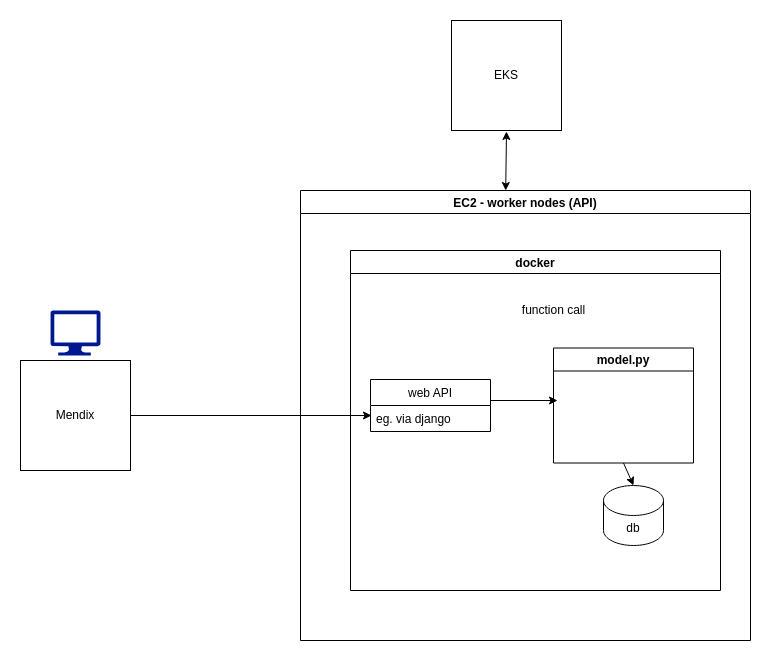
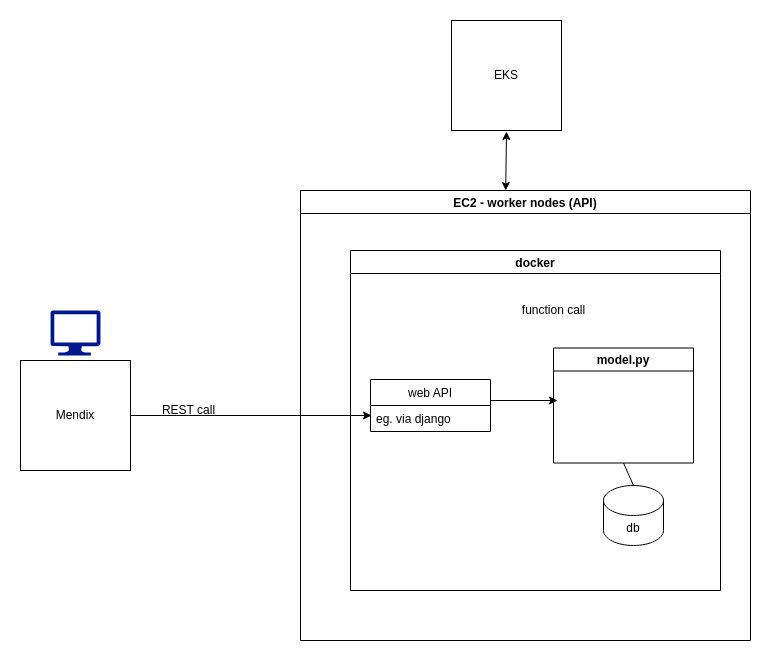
node "REST call": added
edge "model.py" -> "db": arrowhead classic -> none
